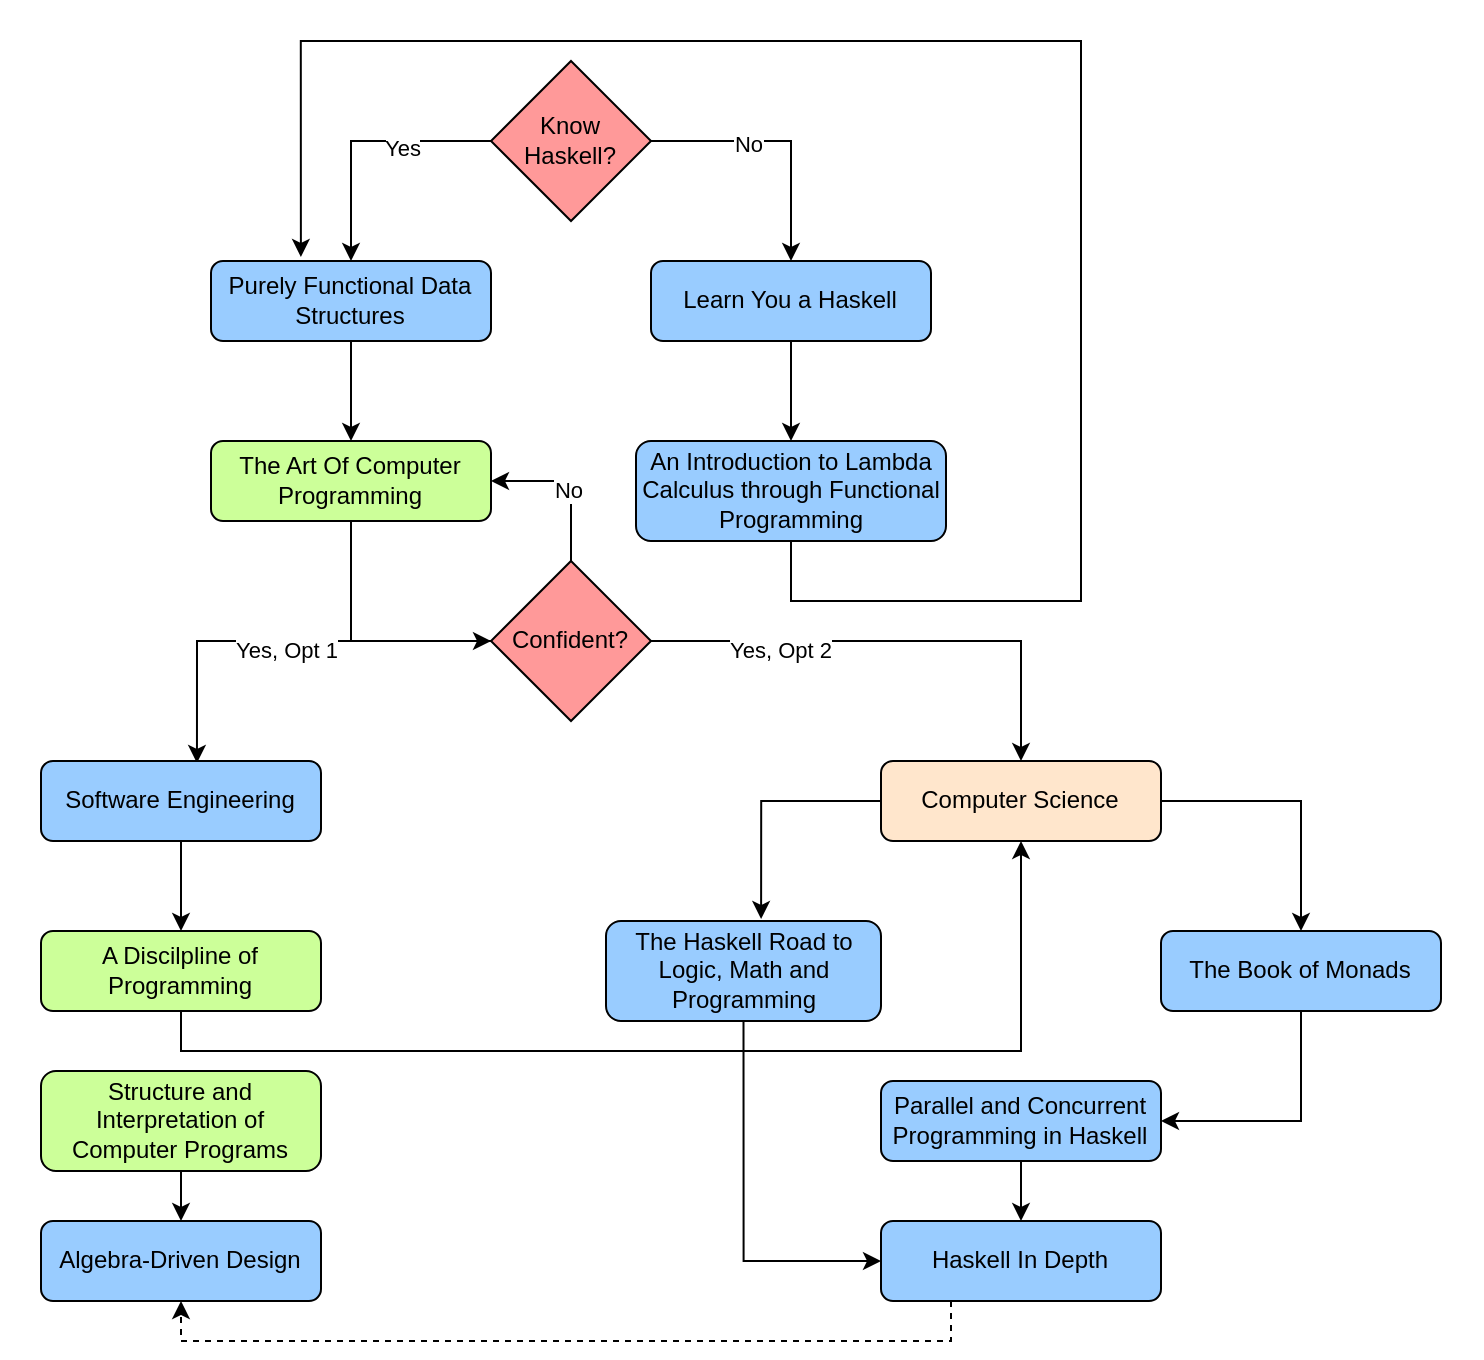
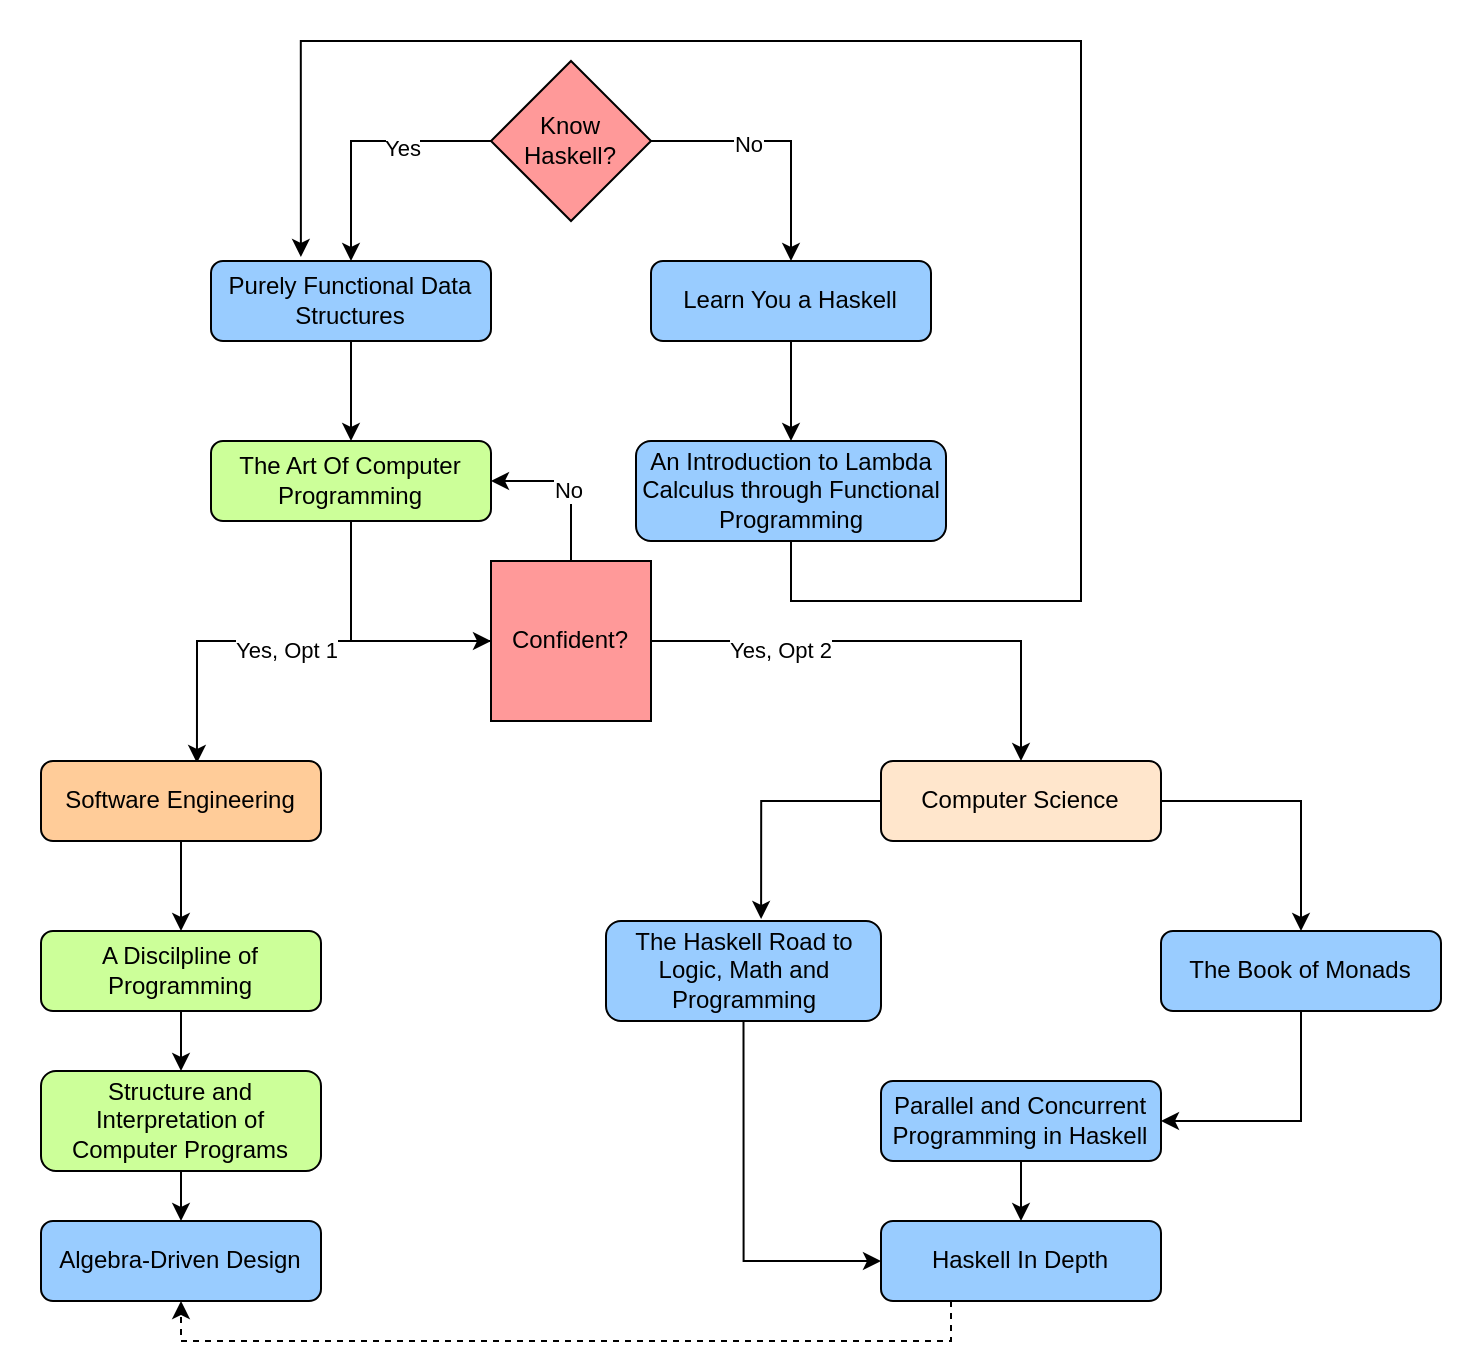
node "Confident?": shape diamond -> rectangle
node "Software Engineering": fillcolor #99ccff -> #ffcc99
edge "A Discilpline of Programming" -> "Computer Science": now "A Discilpline of Programming" -> "Structure and Interpretation of Computer Programs"
